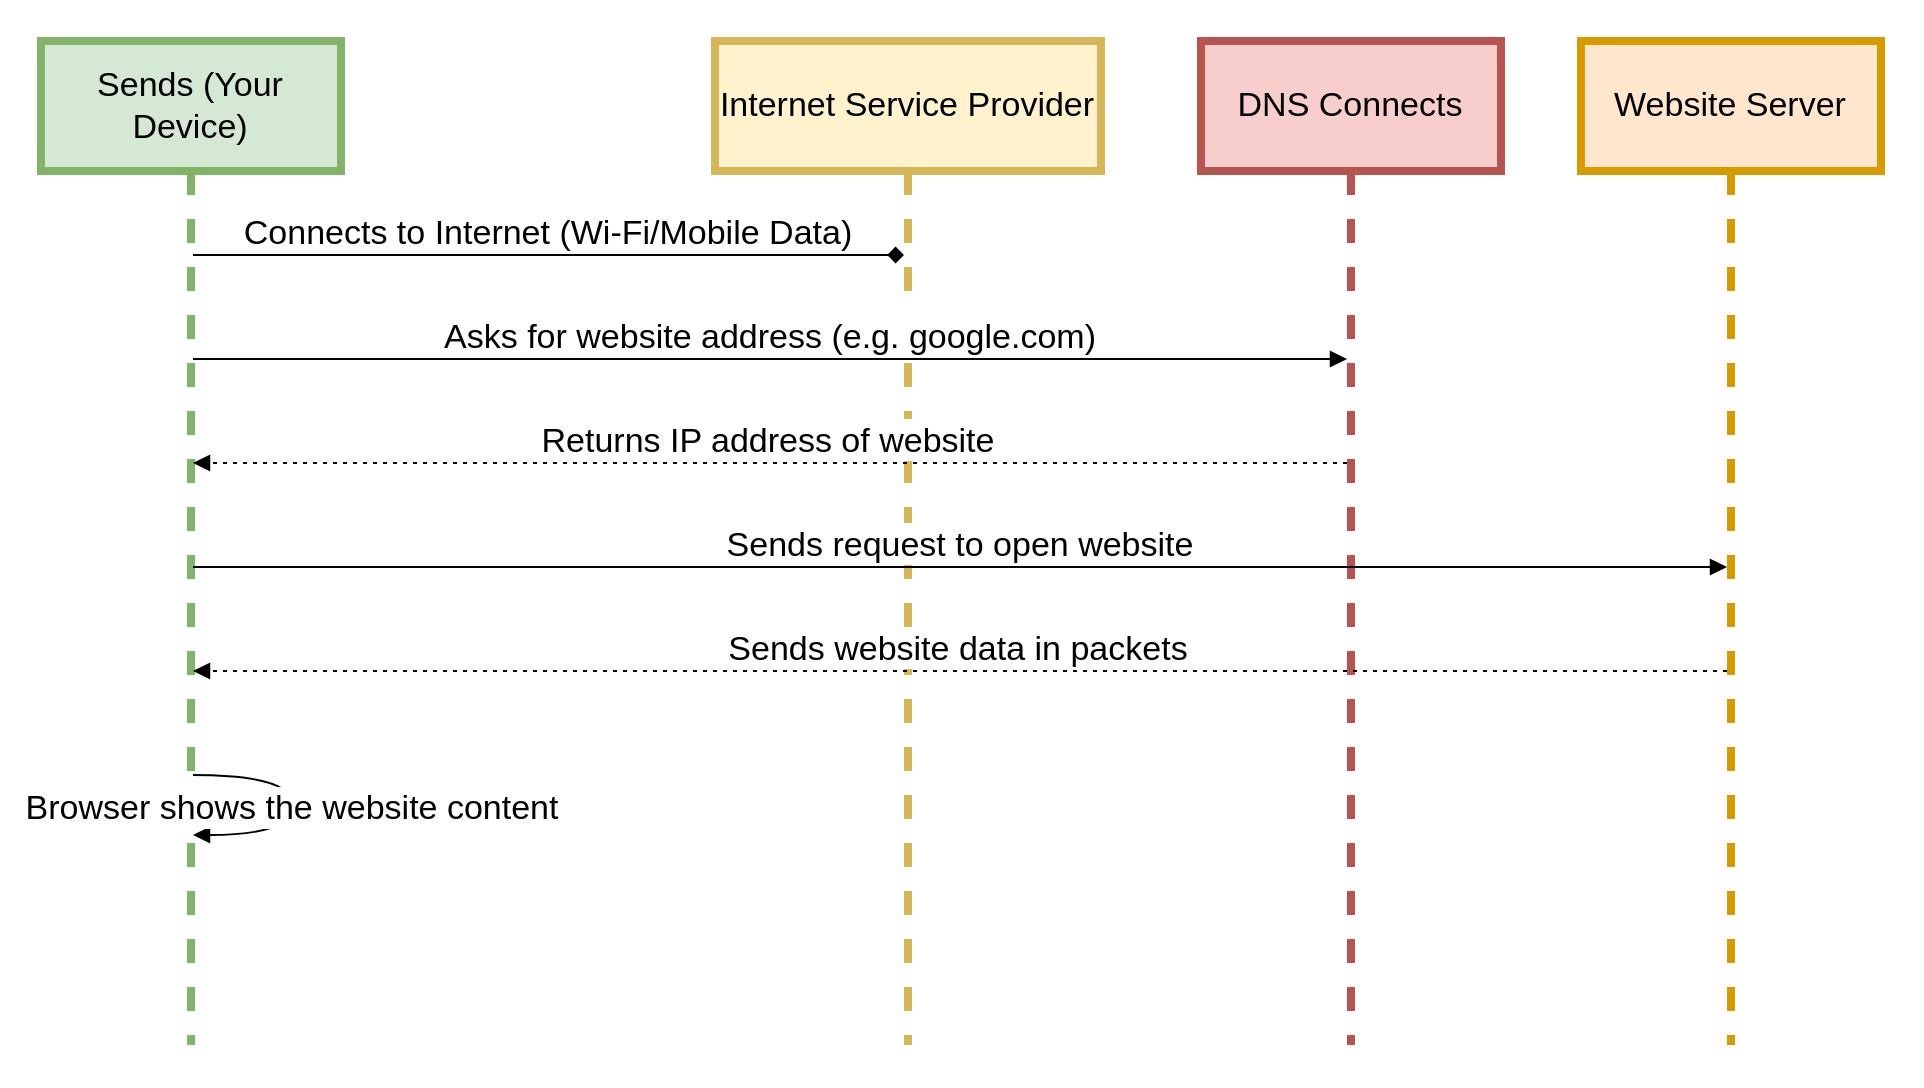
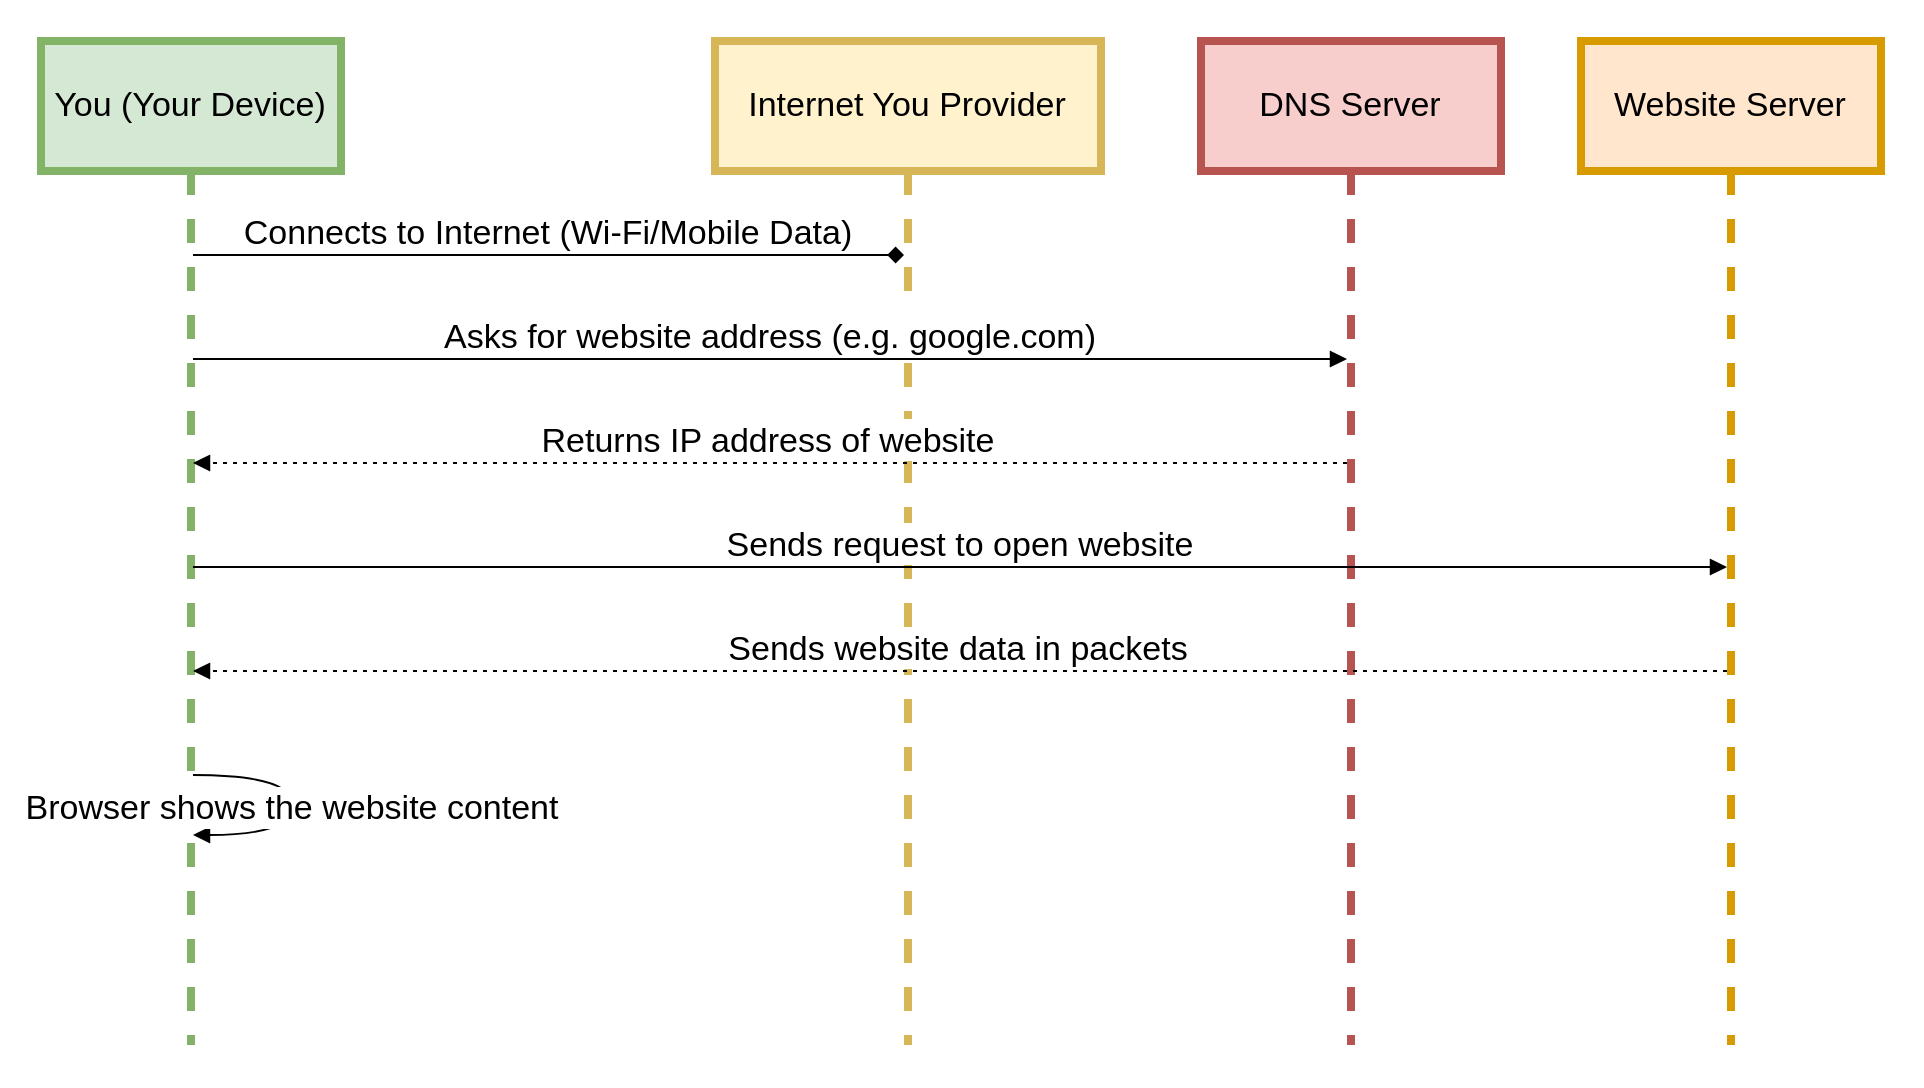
node "Sends (Your Device)": label "Sends (Your Device)" -> "You (Your Device)"
node "Internet Service Provider": label "Internet Service Provider" -> "Internet You Provider"
node "DNS Connects": label "DNS Connects" -> "DNS Server"
